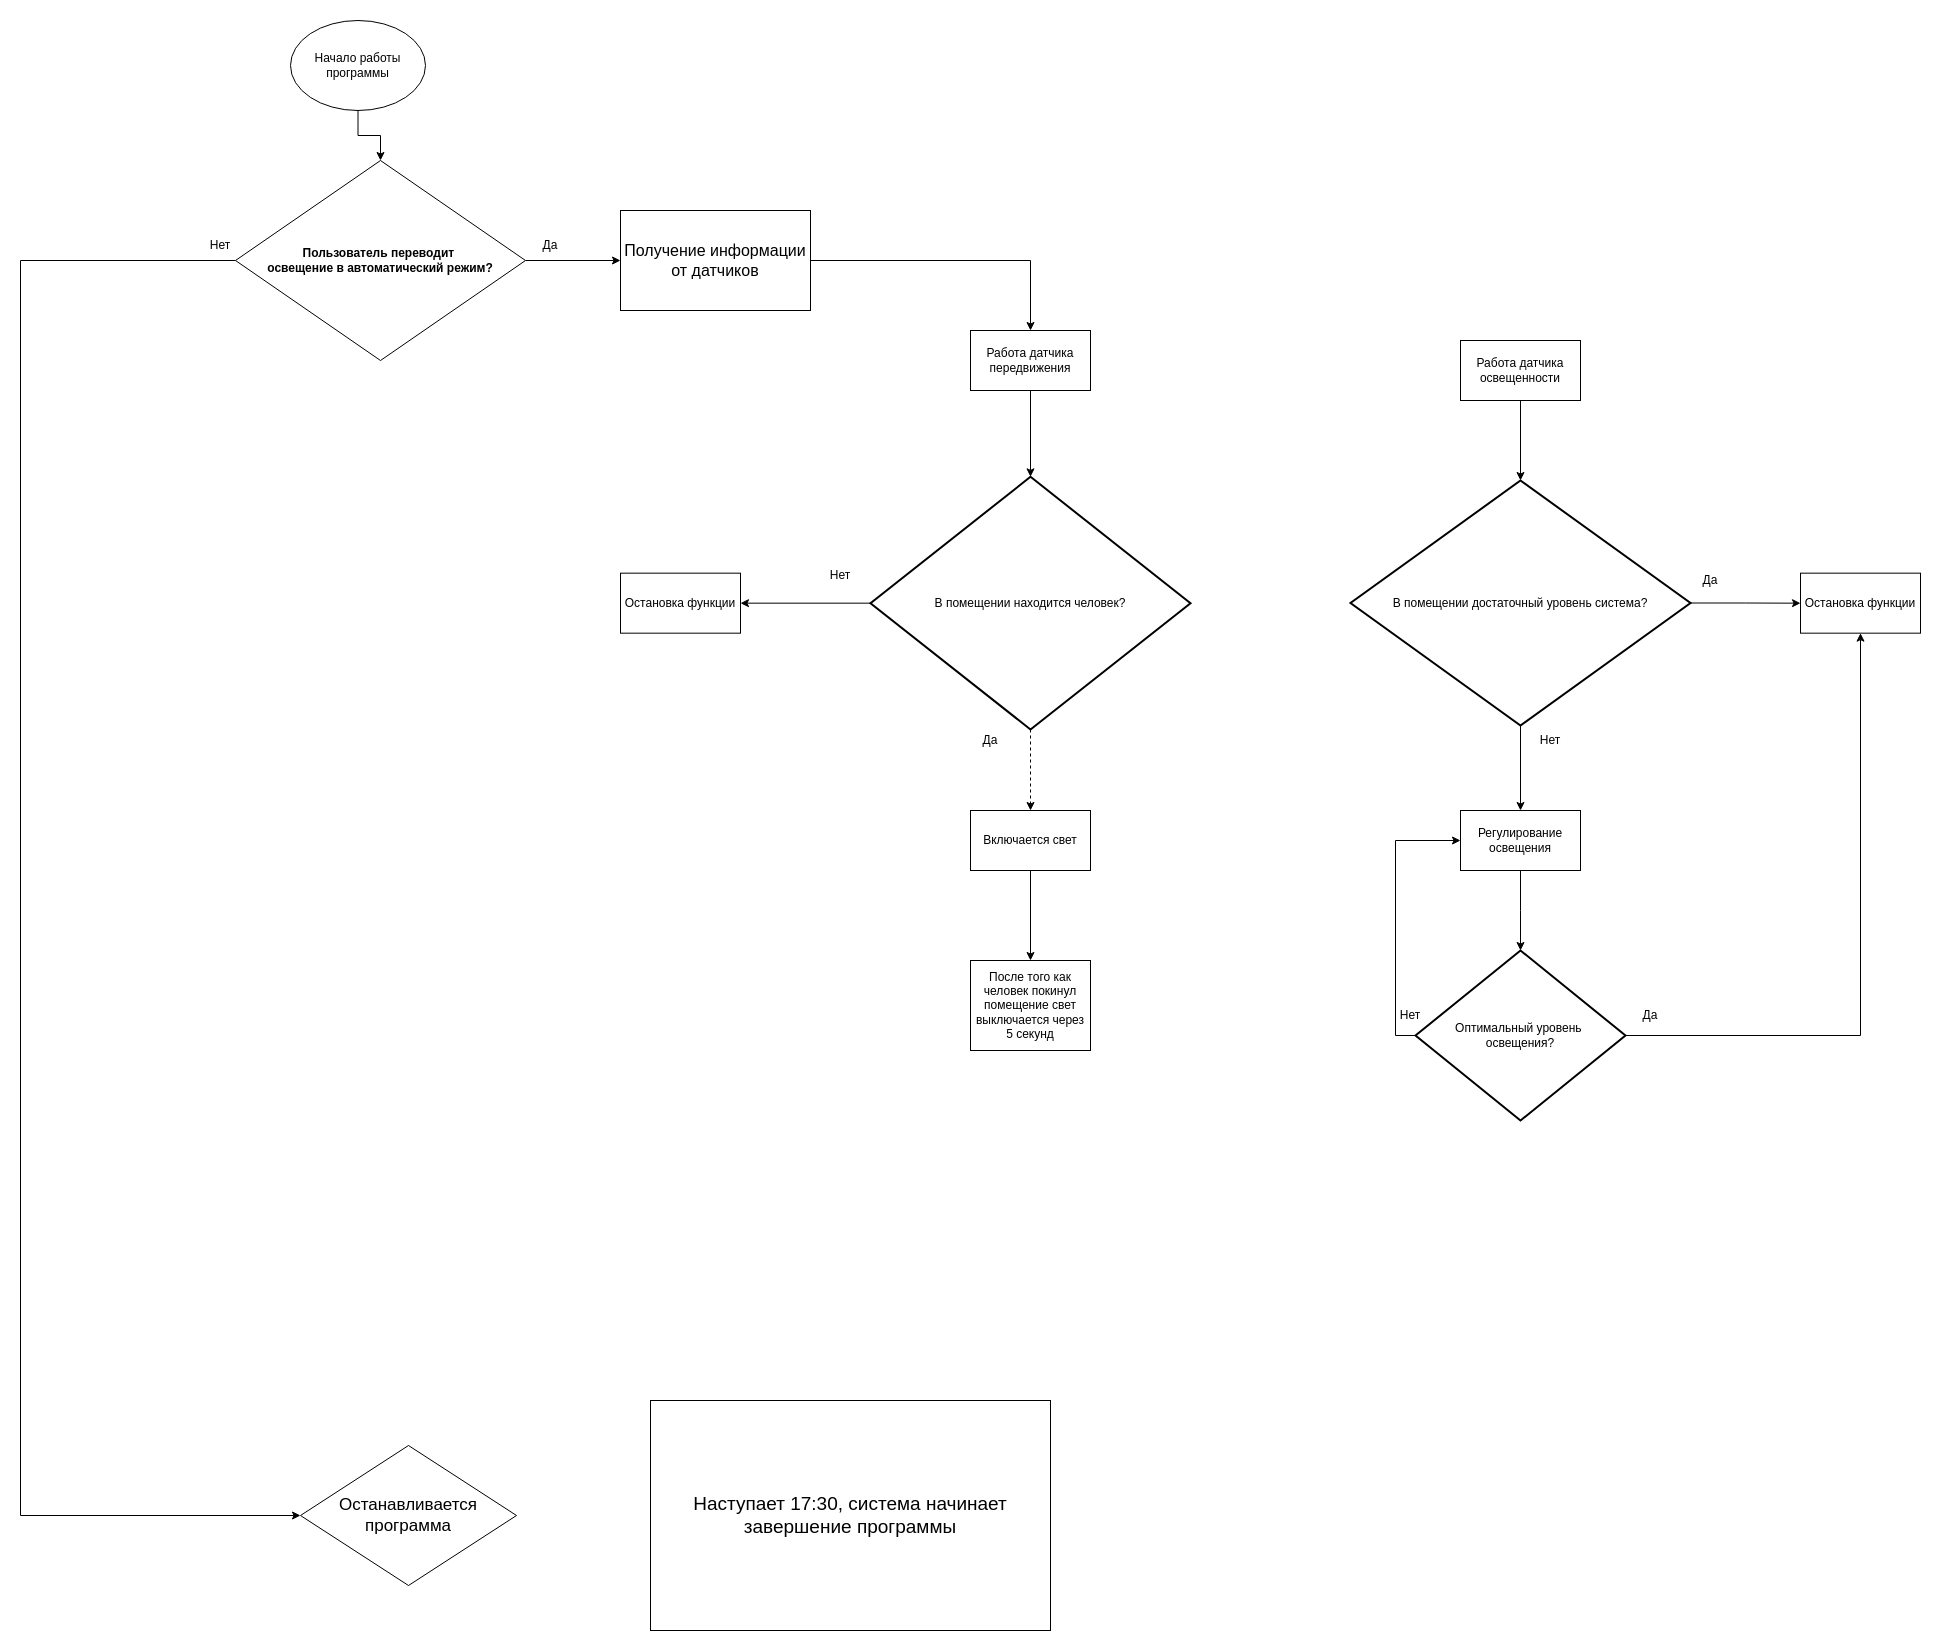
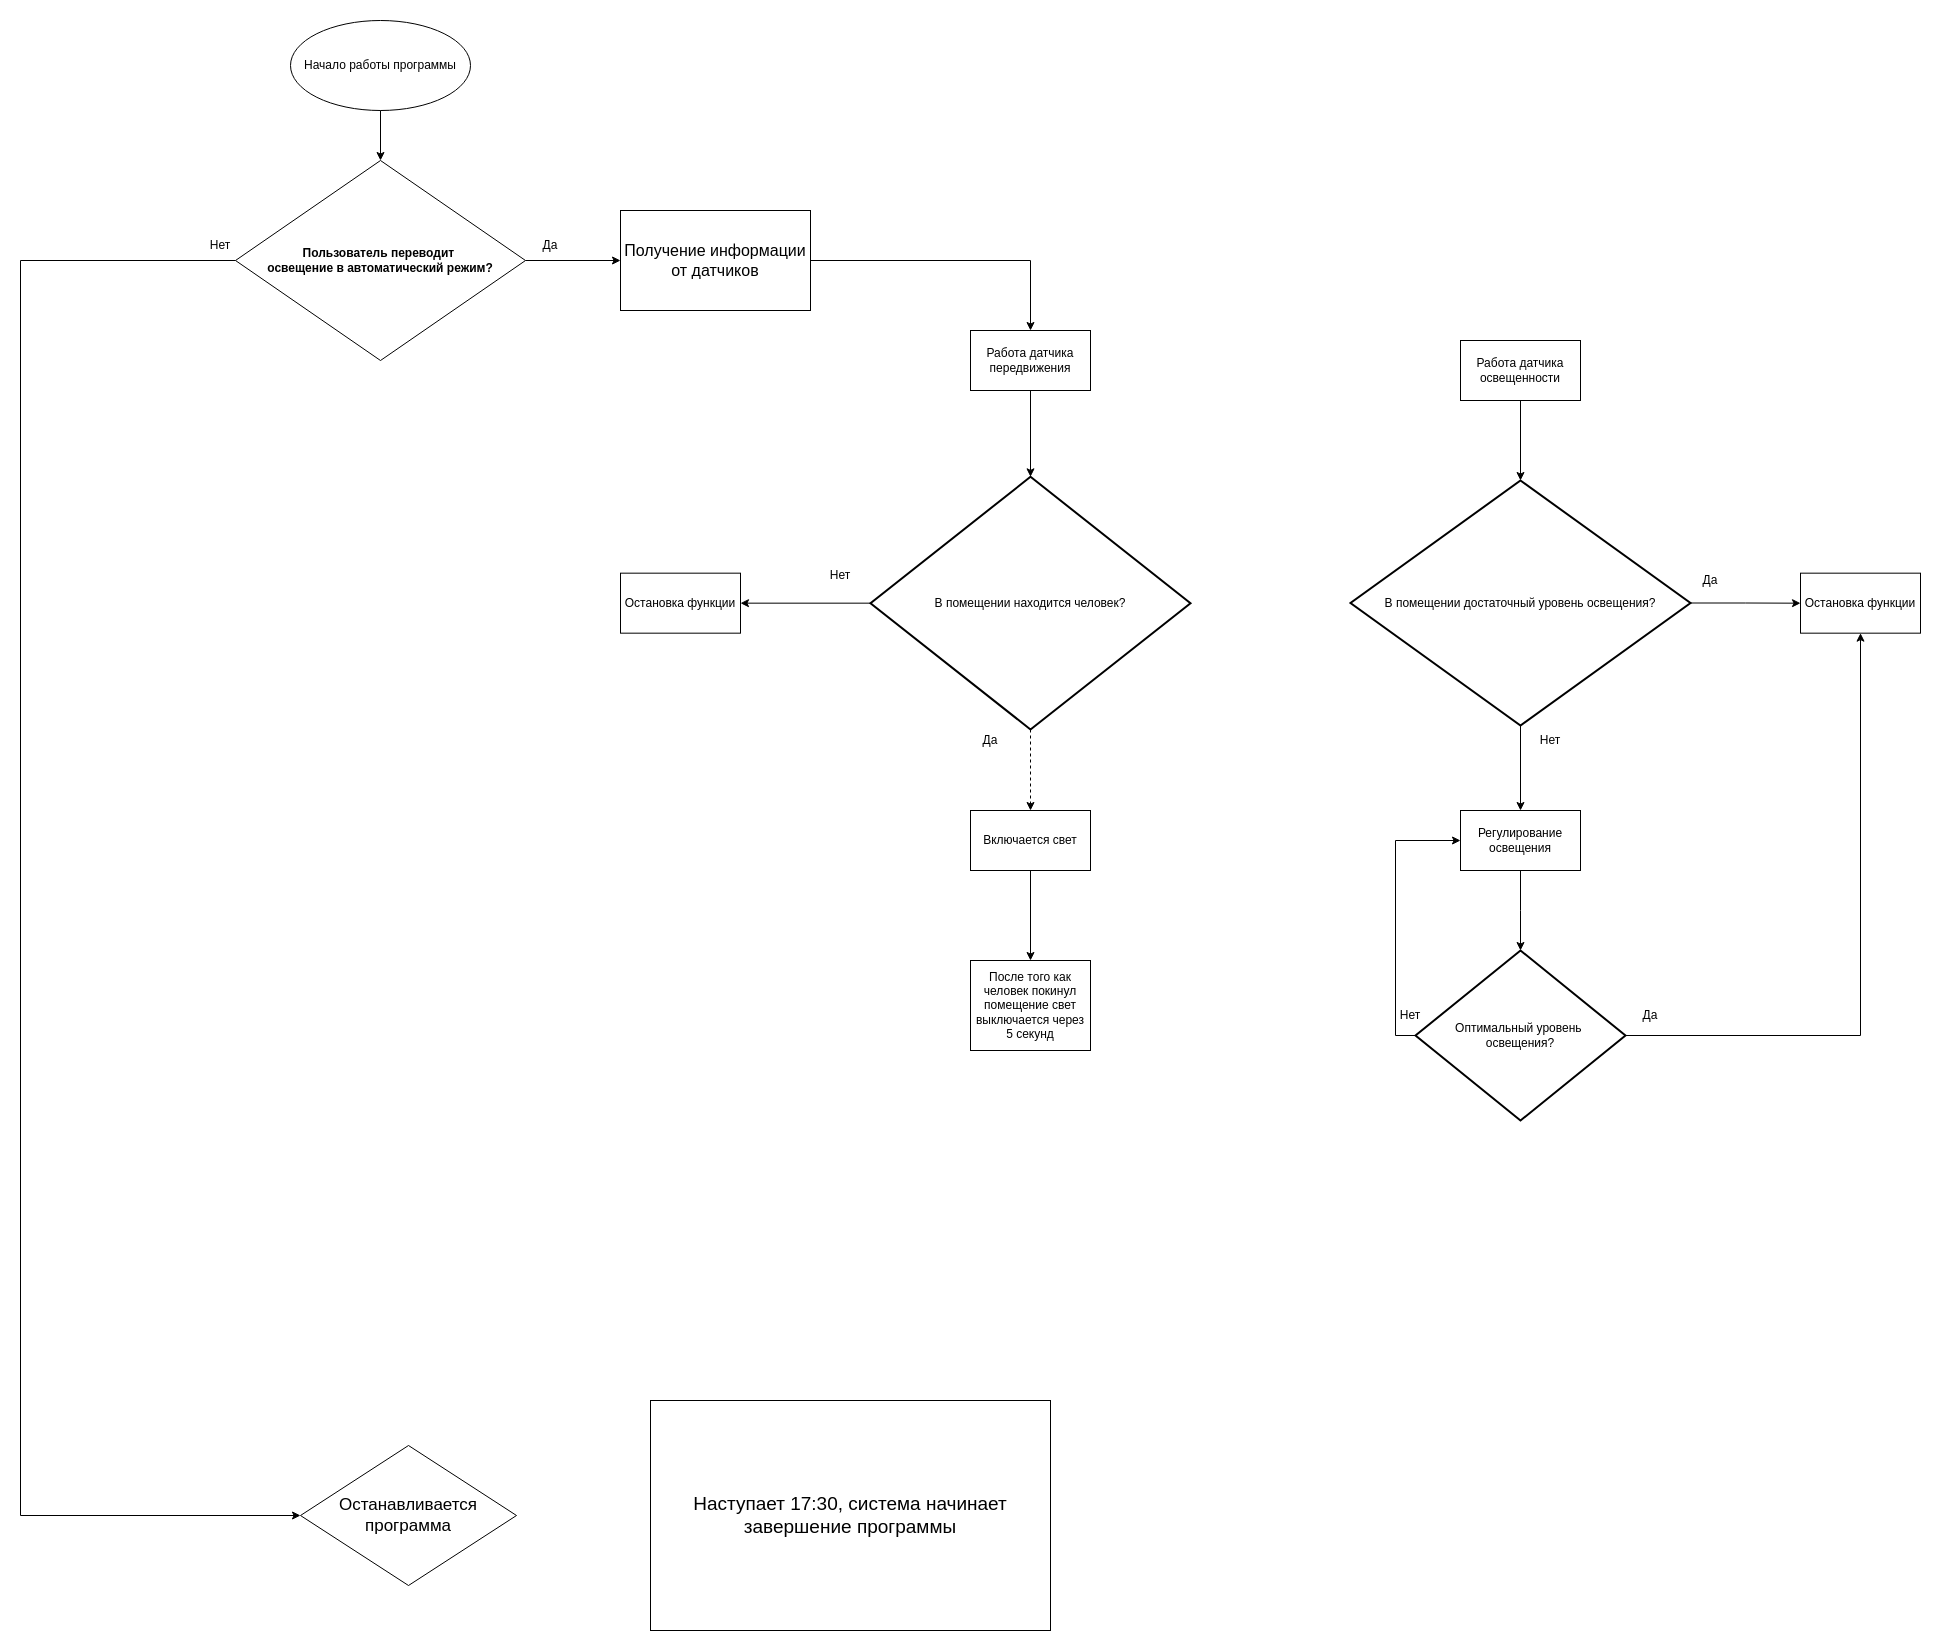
node "Начало работы программы": size 135x90 -> 180x90
node "В помещении достаточный уровень система?": label "В помещении достаточный уровень система?" -> "В помещении достаточный уровень освещения?"
